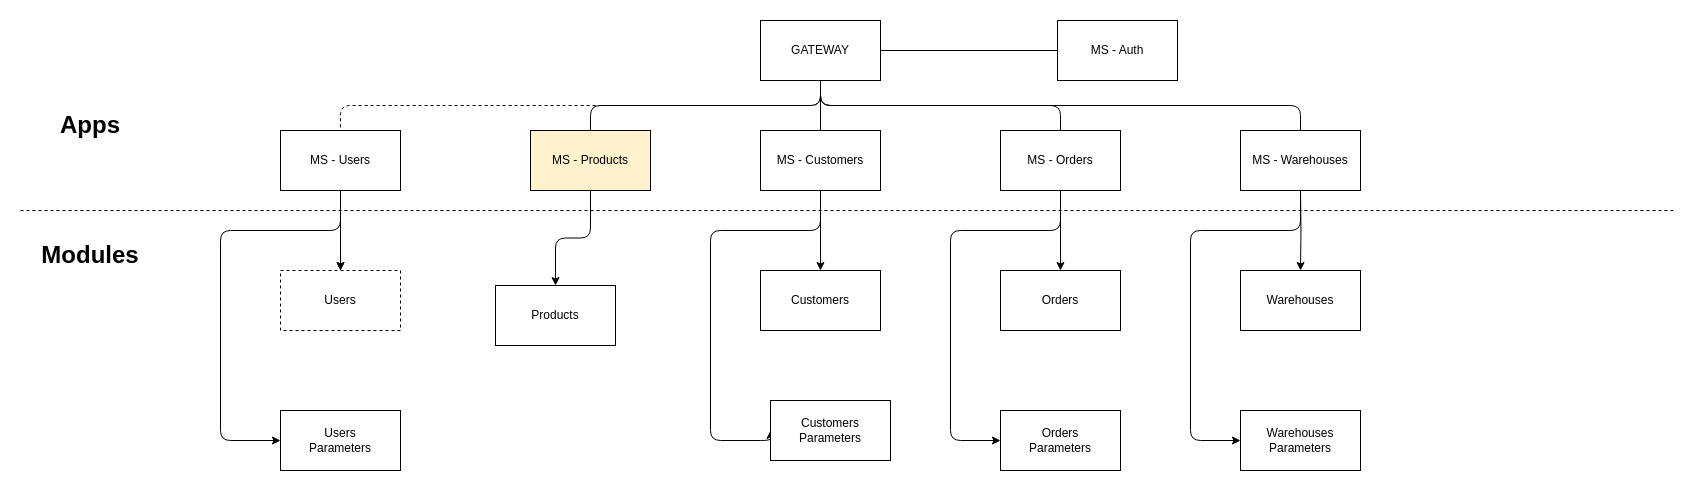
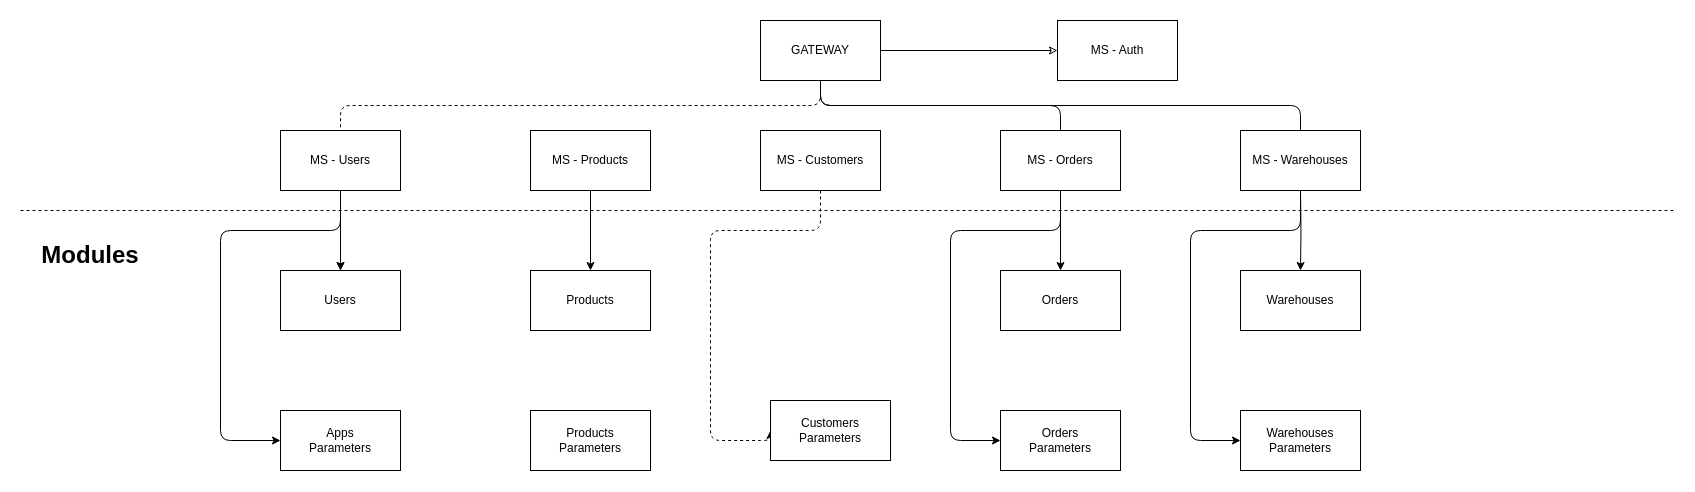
edge "GATEWAY" -- "MS - Auth": arrowhead none -> classic
edge "GATEWAY" -- "MS - Customers": removed
edge "GATEWAY" -- "MS - Products": removed
node "Apps": removed
node "MS - Products": fillcolor #fff2cc -> #ffffff
edge "MS - Customers" -> "Customers": removed
node "Users": style dashed -> solid
node "Customers": removed
edge "MS - Customers" -> "Customers Parameters": style solid -> dashed
node "Products": moved (556, 316) -> (591, 301)
node "Users Parameters": label "Users Parameters" -> "Apps Parameters"
node "Products Parameters": added
